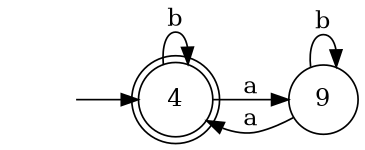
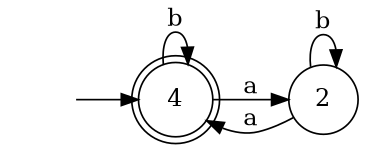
node "9": label "9" -> "2"
